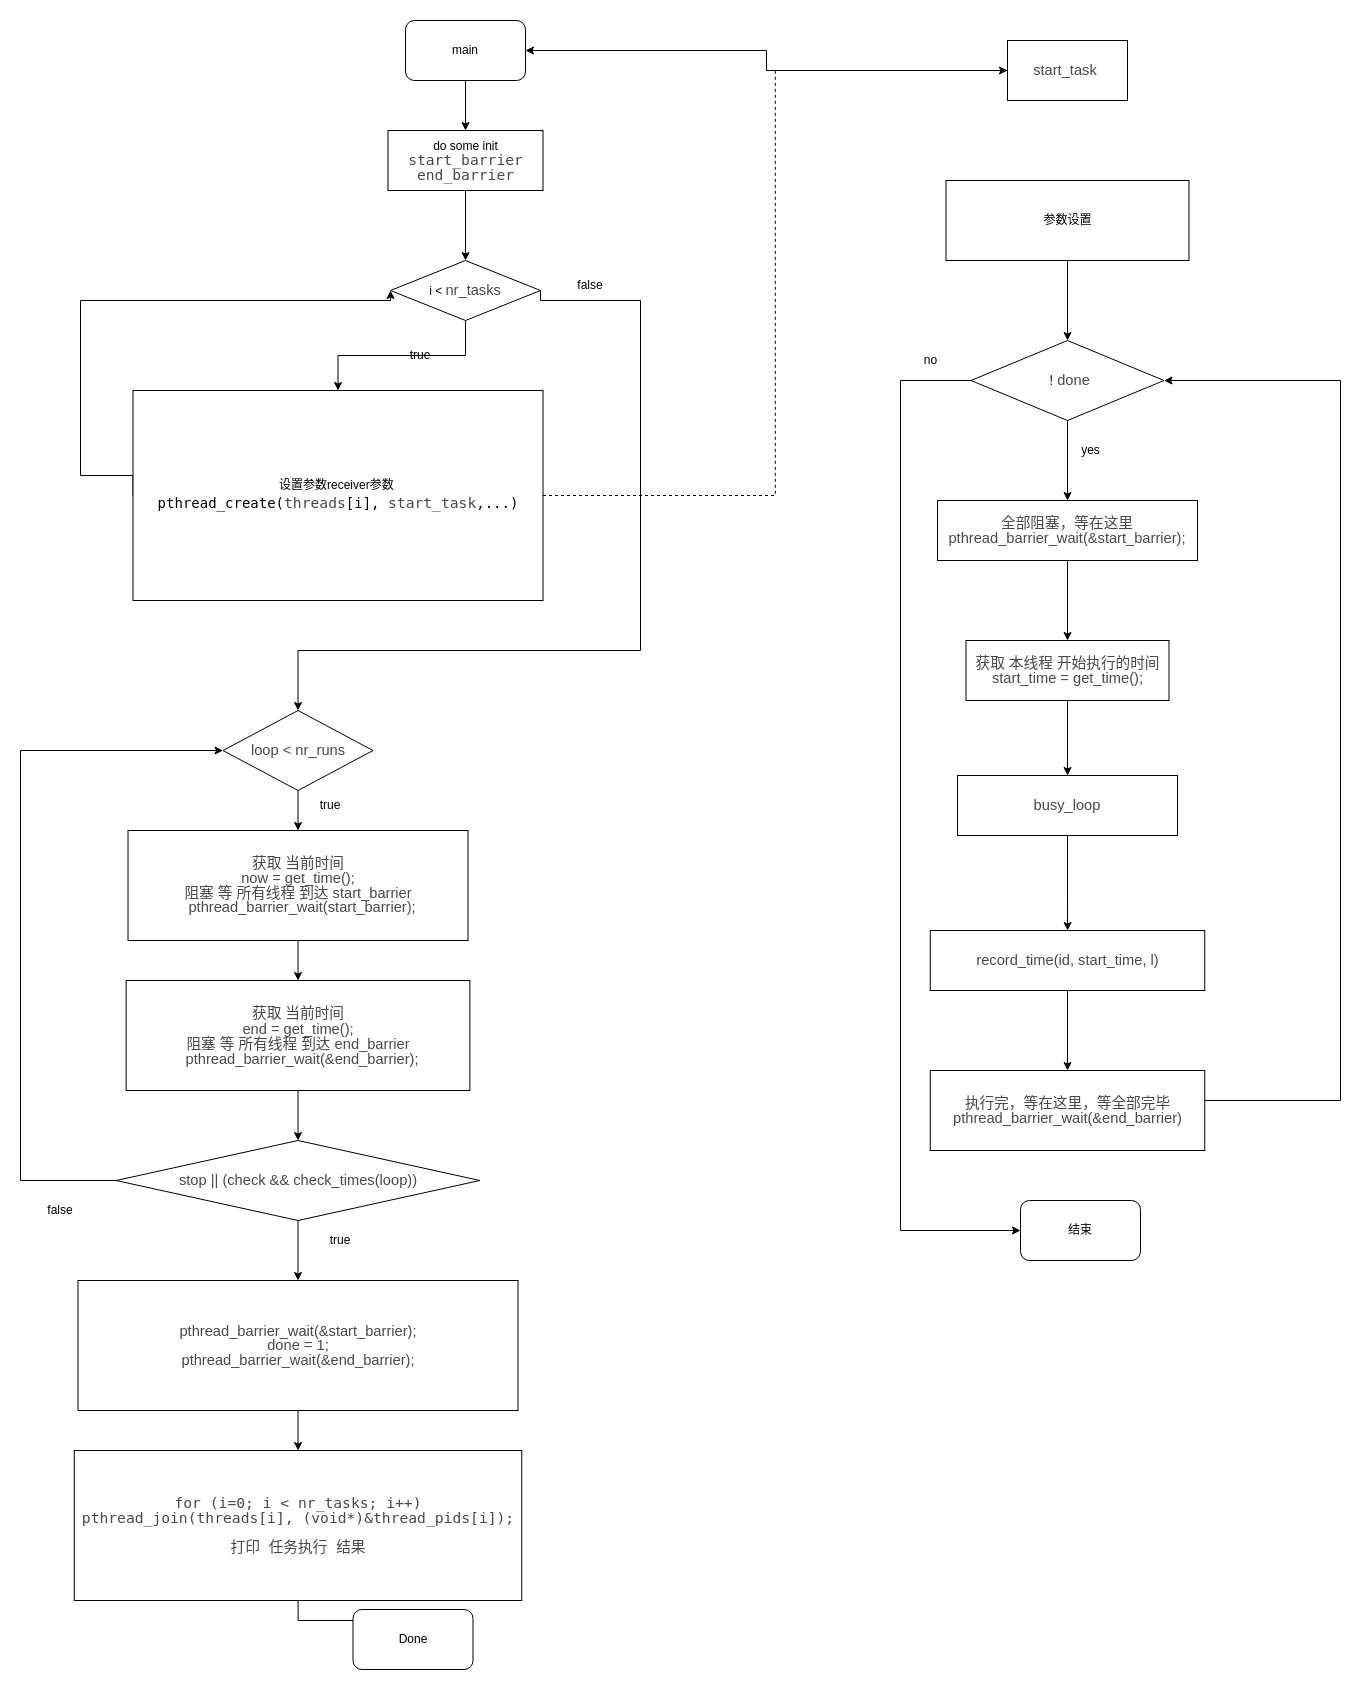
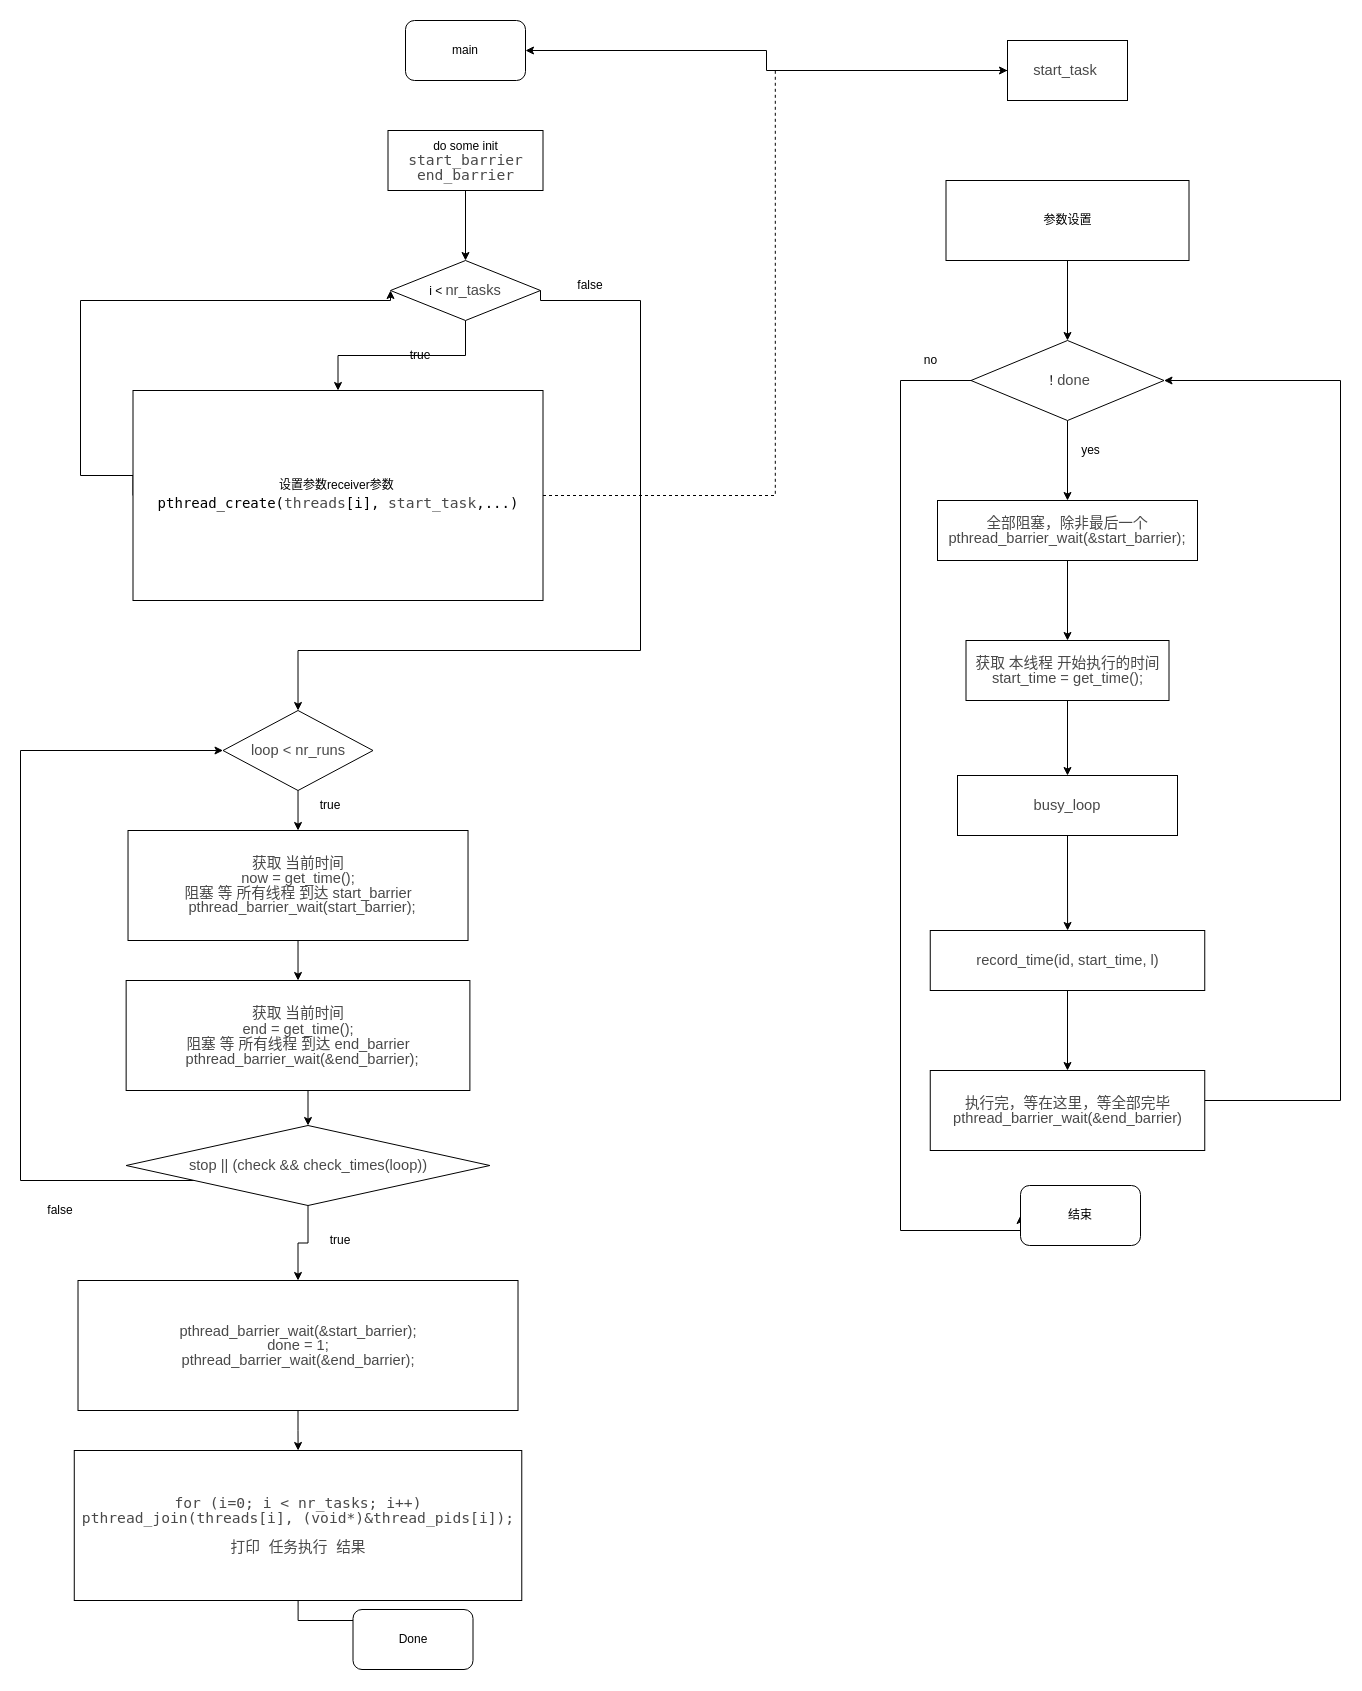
edge "main" -> "do some init start_barrier end_barrier": removed
node "全部阻塞，等在这里 pthread_barrier_wait(&start_barrier);": label "全部阻塞，等在这里 pthread_barrier_wait(&start_barrier);" -> "全部阻塞，除非最后一个 pthread_barrier_wait(&start_barrier);"
node "stop || (check && check_times(loop))": moved (298, 1181) -> (308, 1166)
node "结束": moved (1081, 1231) -> (1081, 1216)
